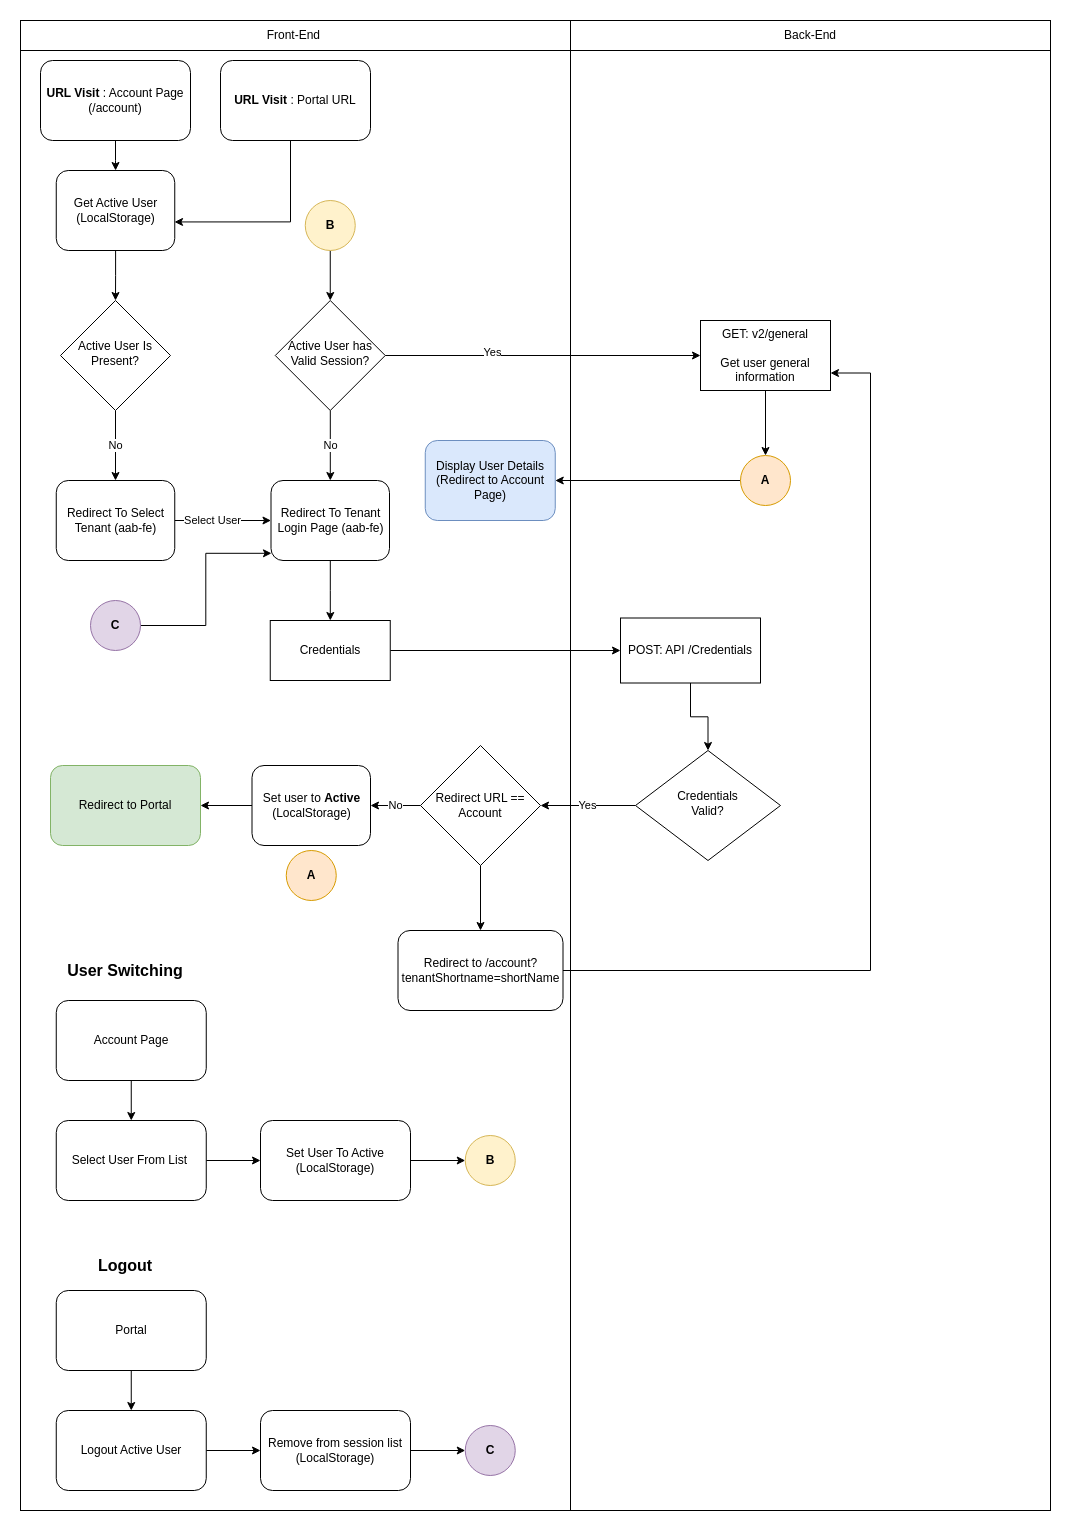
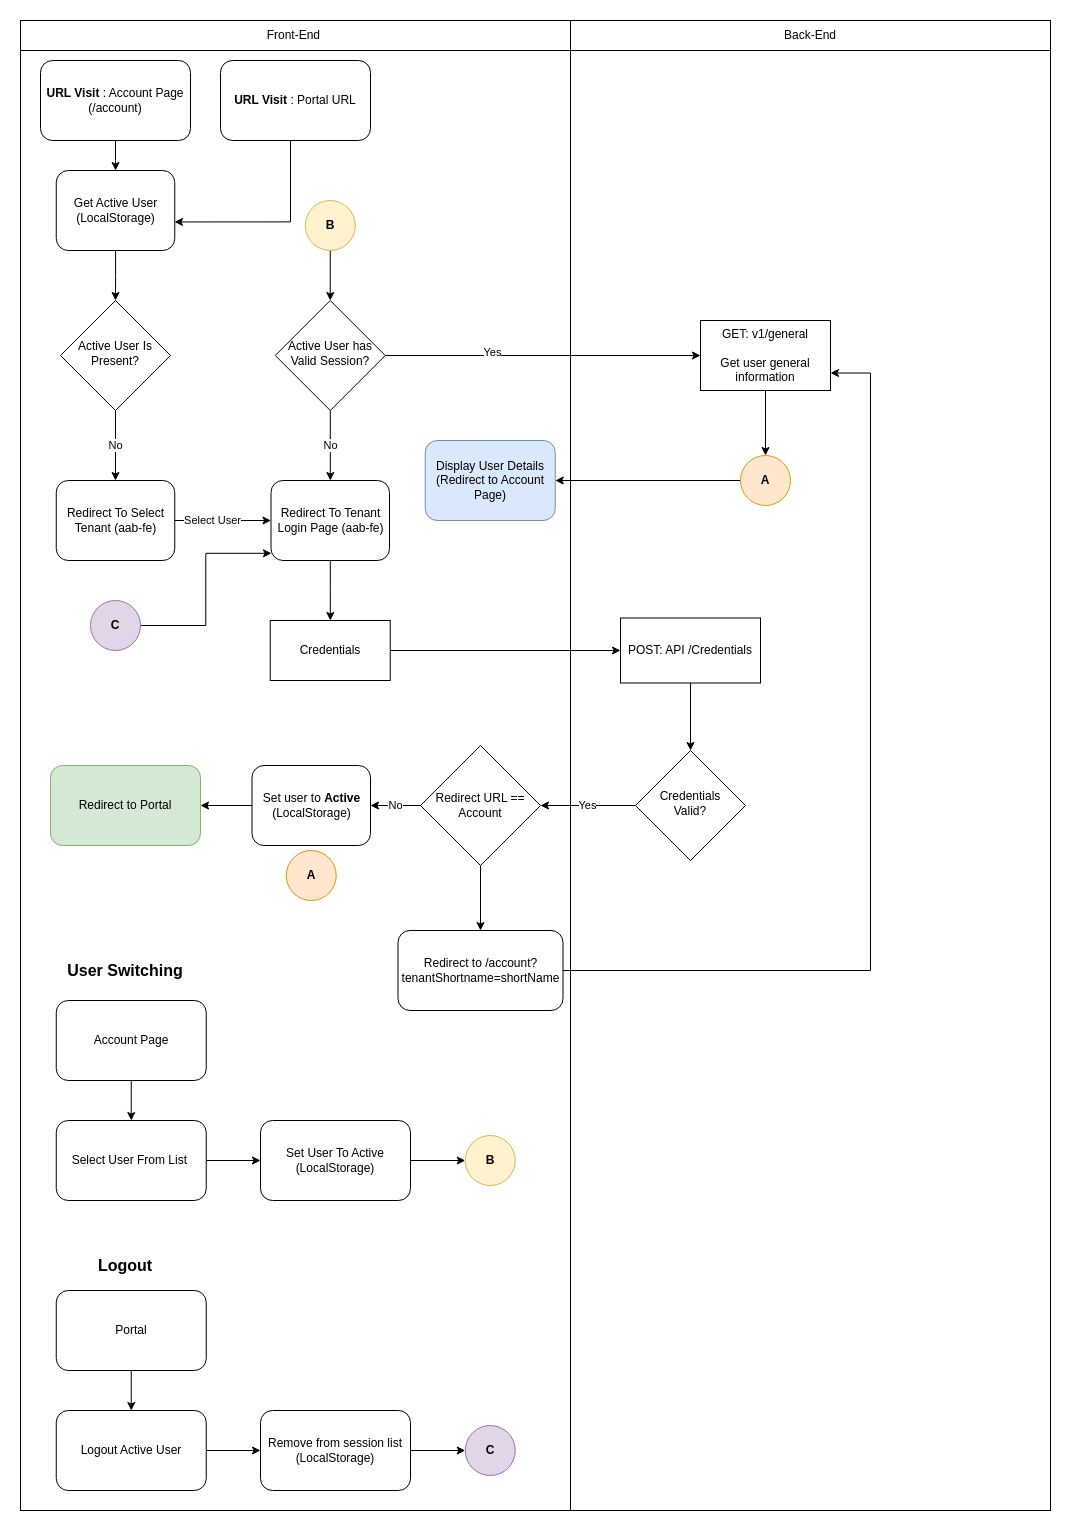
node "GET: v2/general Get user general information": label "GET: v2/general Get user general information" -> "GET: v1/general Get user general information"
node "Credentials Valid?": size 145x110 -> 110x110
